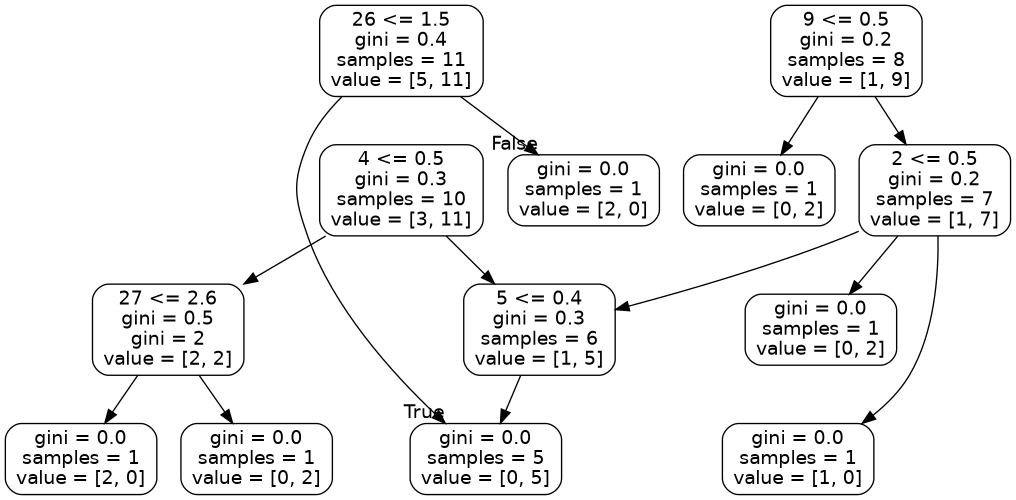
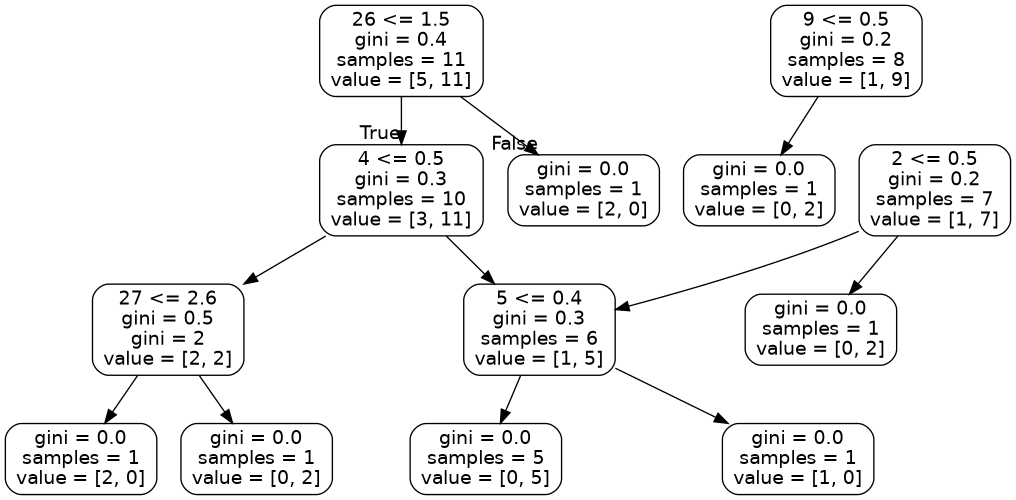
edge "9 <= 0.5 gini = 0.2 samples = 8 value = [1, 9]" -> "2 <= 0.5 gini = 0.2 samples = 7 value = [1, 7]": removed
edge "26 <= 1.5 gini = 0.4 samples = 11 value = [5, 11]" -> "gini = 0.0 samples = 5 value = [0, 5]": now "26 <= 1.5 gini = 0.4 samples = 11 value = [5, 11]" -> "4 <= 0.5 gini = 0.3 samples = 10 value = [3, 11]"
edge "2 <= 0.5 gini = 0.2 samples = 7 value = [1, 7]" -> "gini = 0.0 samples = 1 value = [1, 0]": now "5 <= 0.4 gini = 0.3 samples = 6 value = [1, 5]" -> "gini = 0.0 samples = 1 value = [1, 0]"
